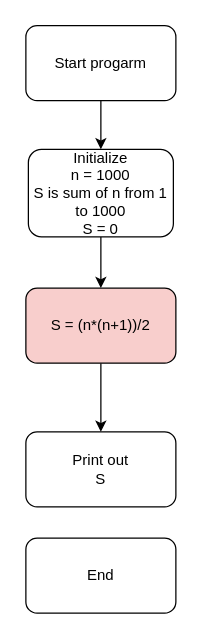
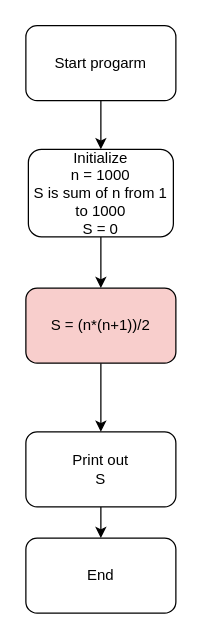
edge "Print out S" -> "End": added
